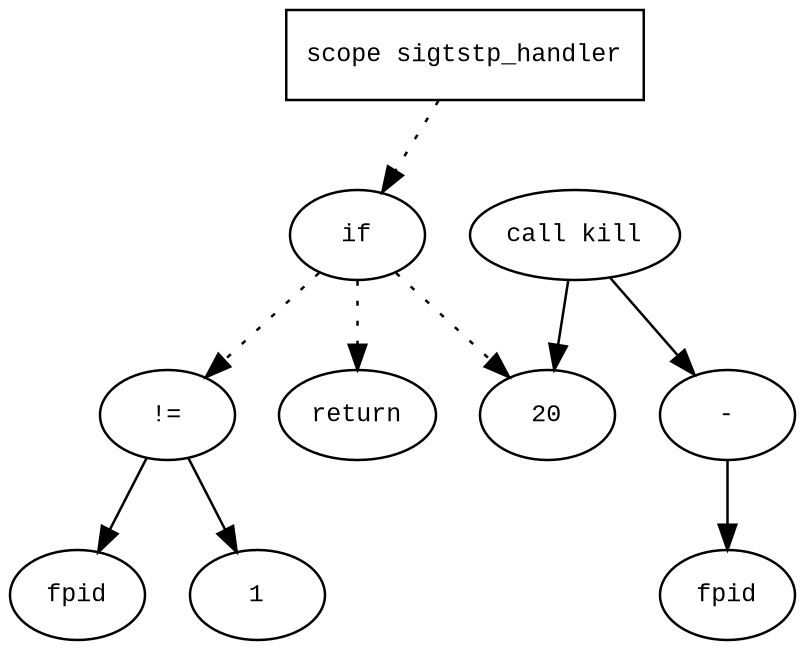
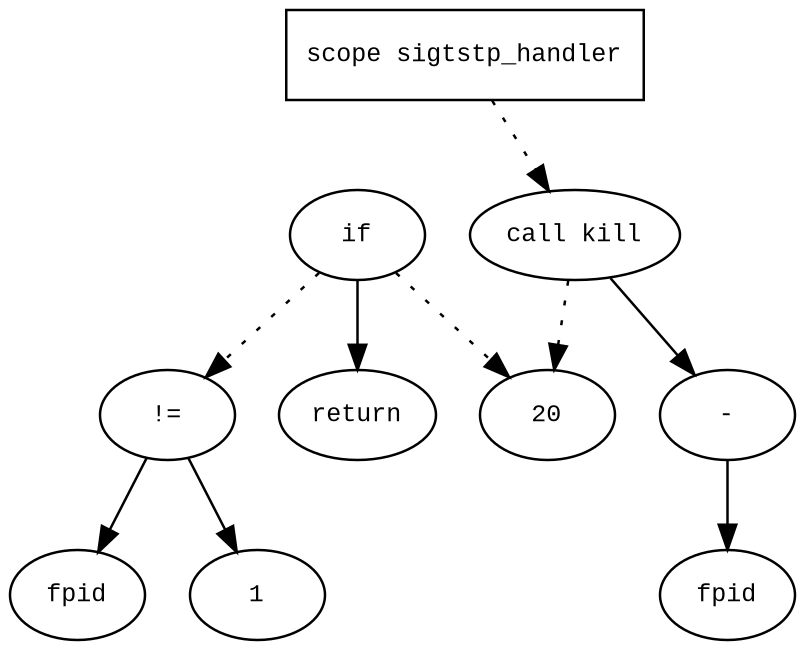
edge "scope sigtstp_handler" -> "if": now "scope sigtstp_handler" -> "call kill"
edge "if" -> "return": style dotted -> solid
edge "call kill" -> "20": style solid -> dotted
